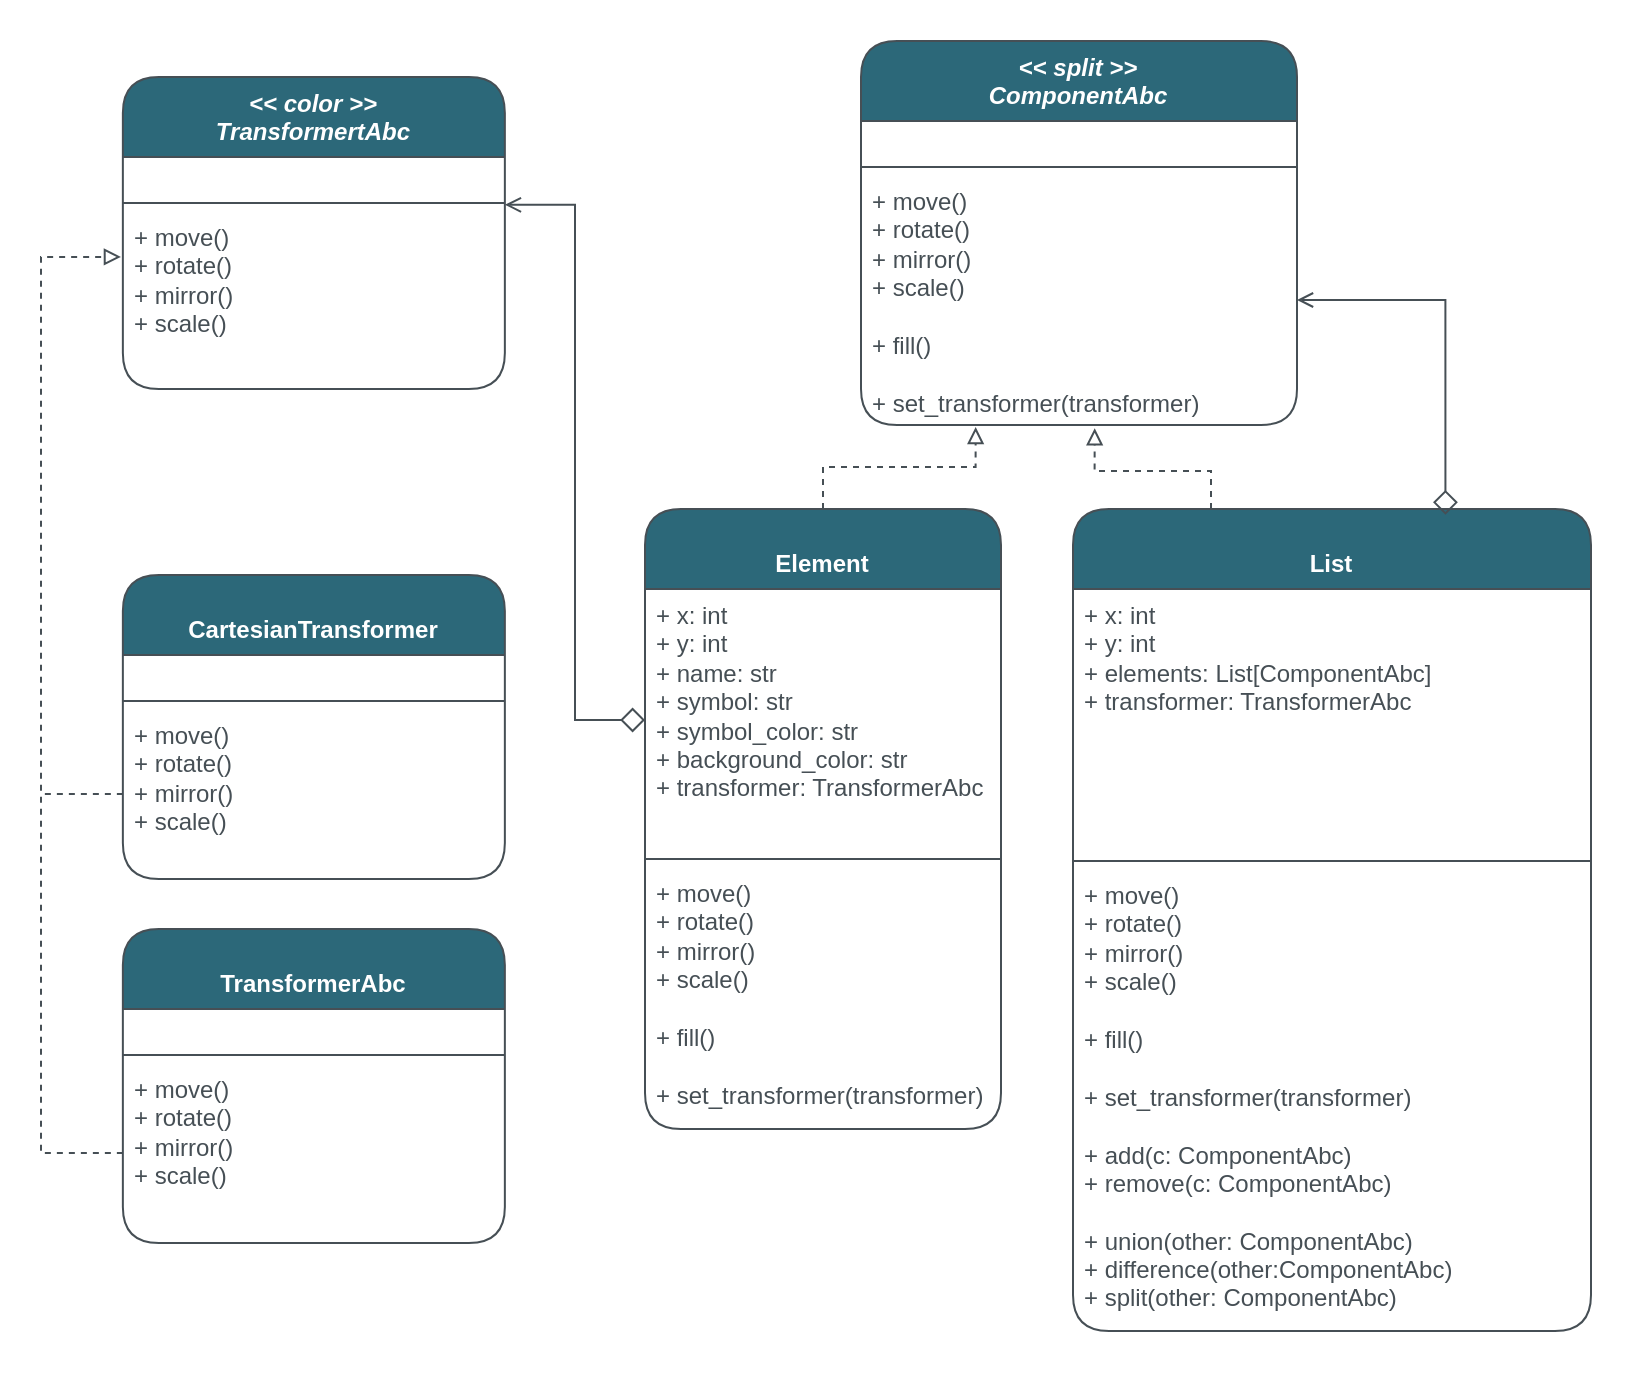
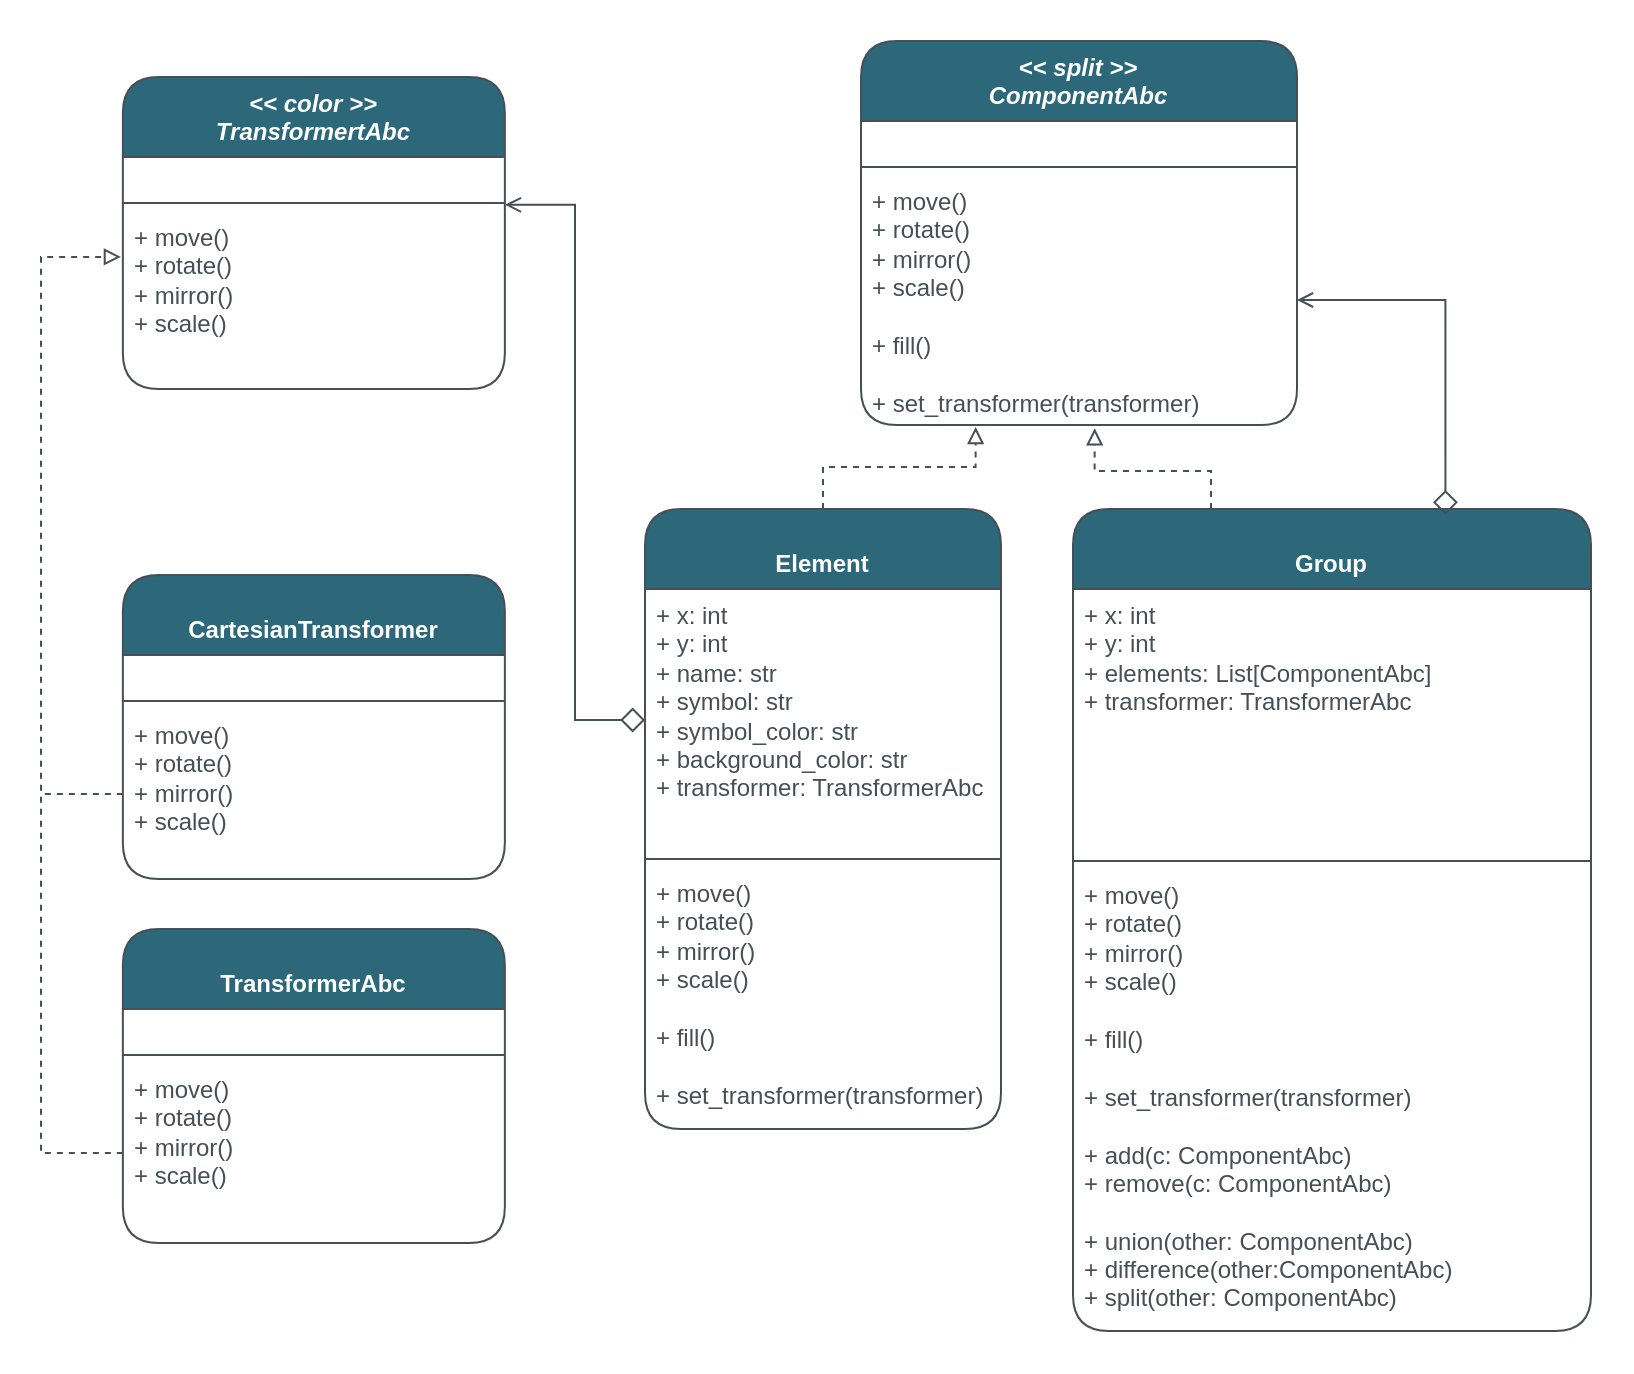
node "List": label "List" -> "Group"
